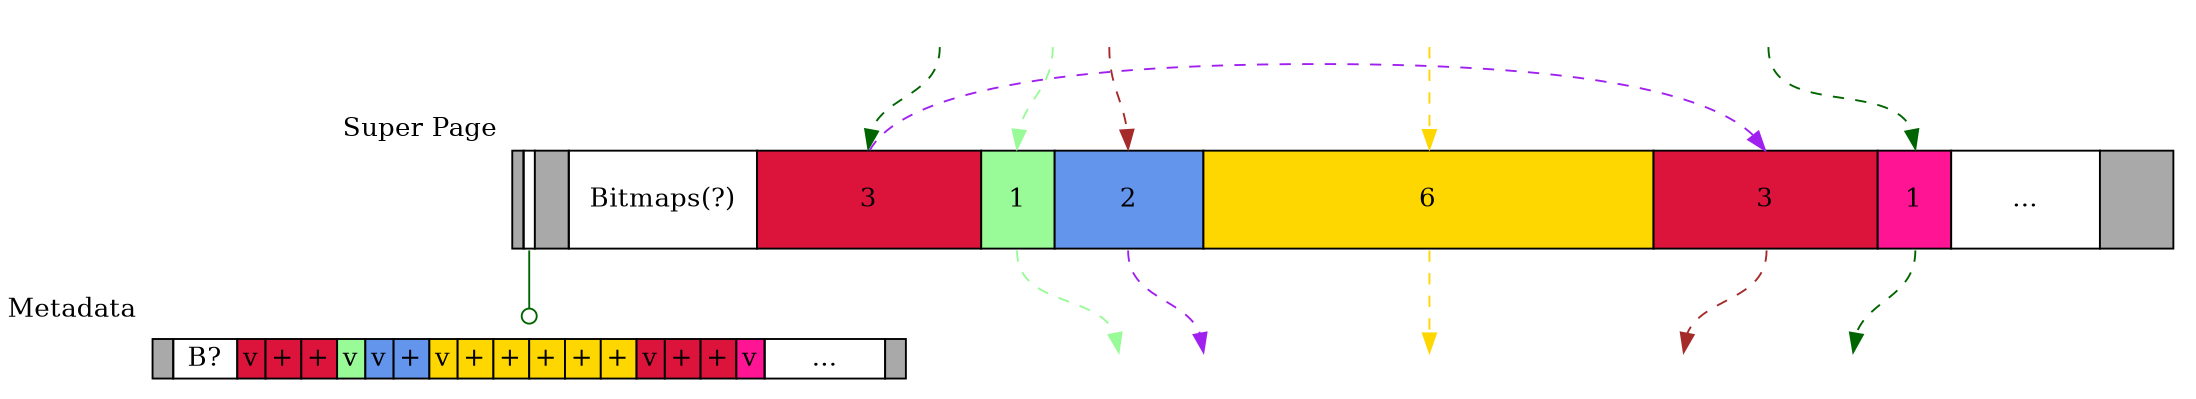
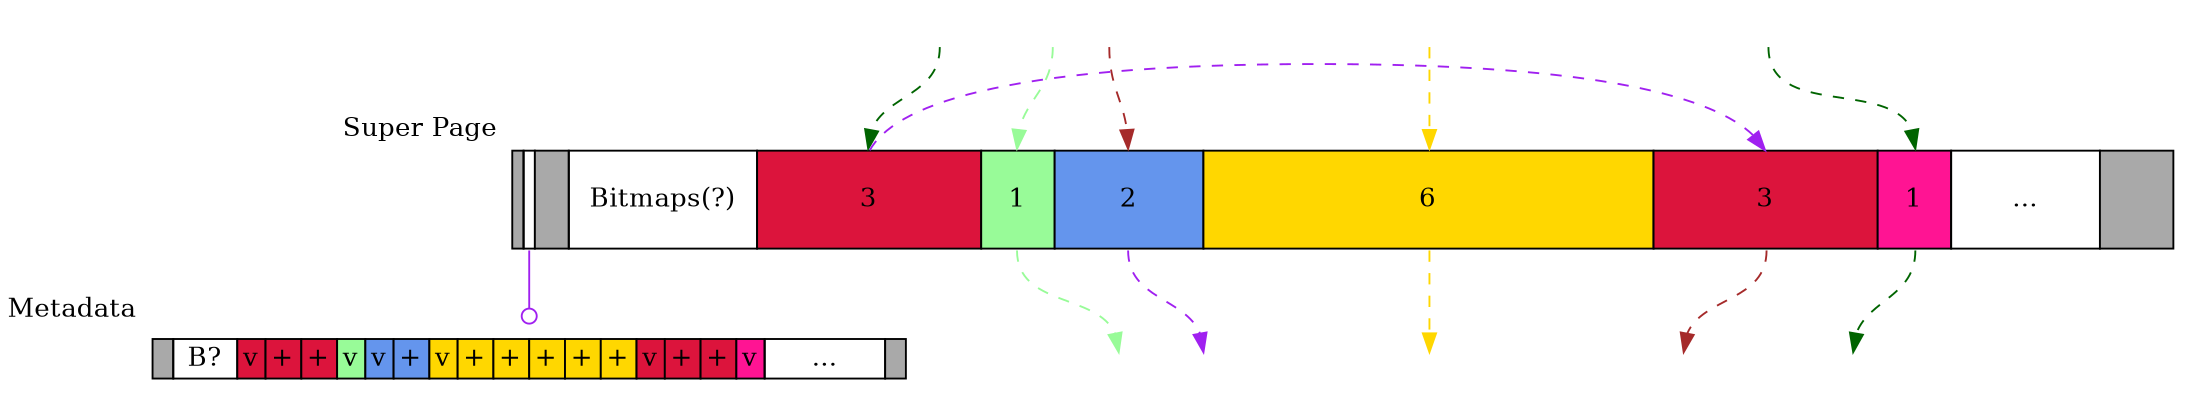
edge "Bitmaps(?)" -> "B?": color darkgreen -> purple
